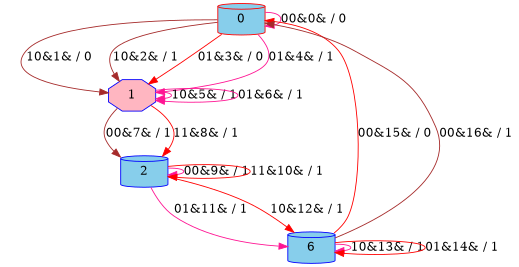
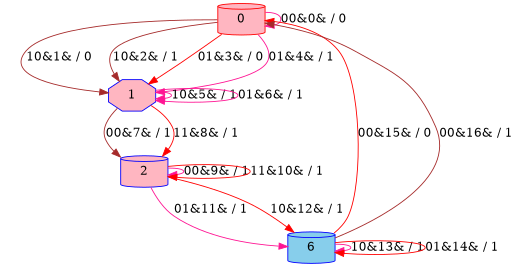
node "0": fillcolor skyblue -> lightpink
node "2": fillcolor skyblue -> lightpink
